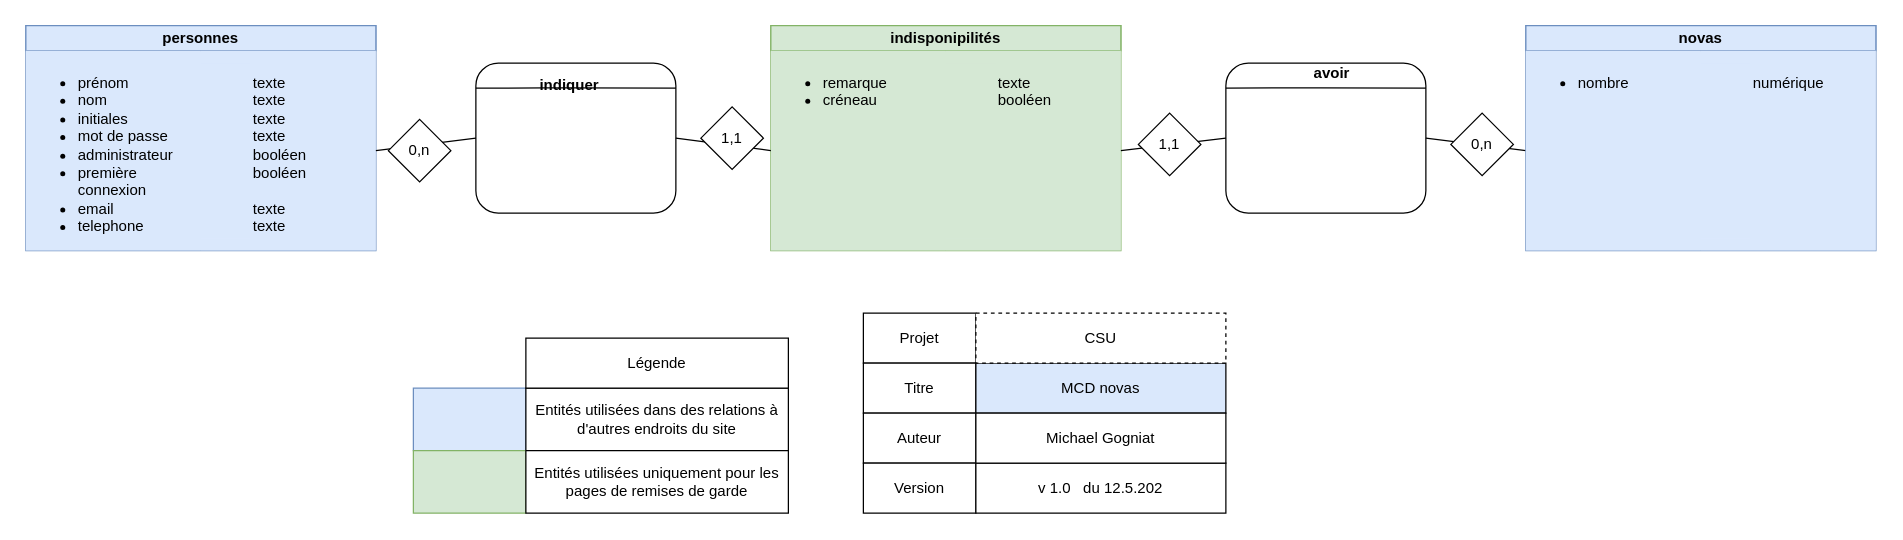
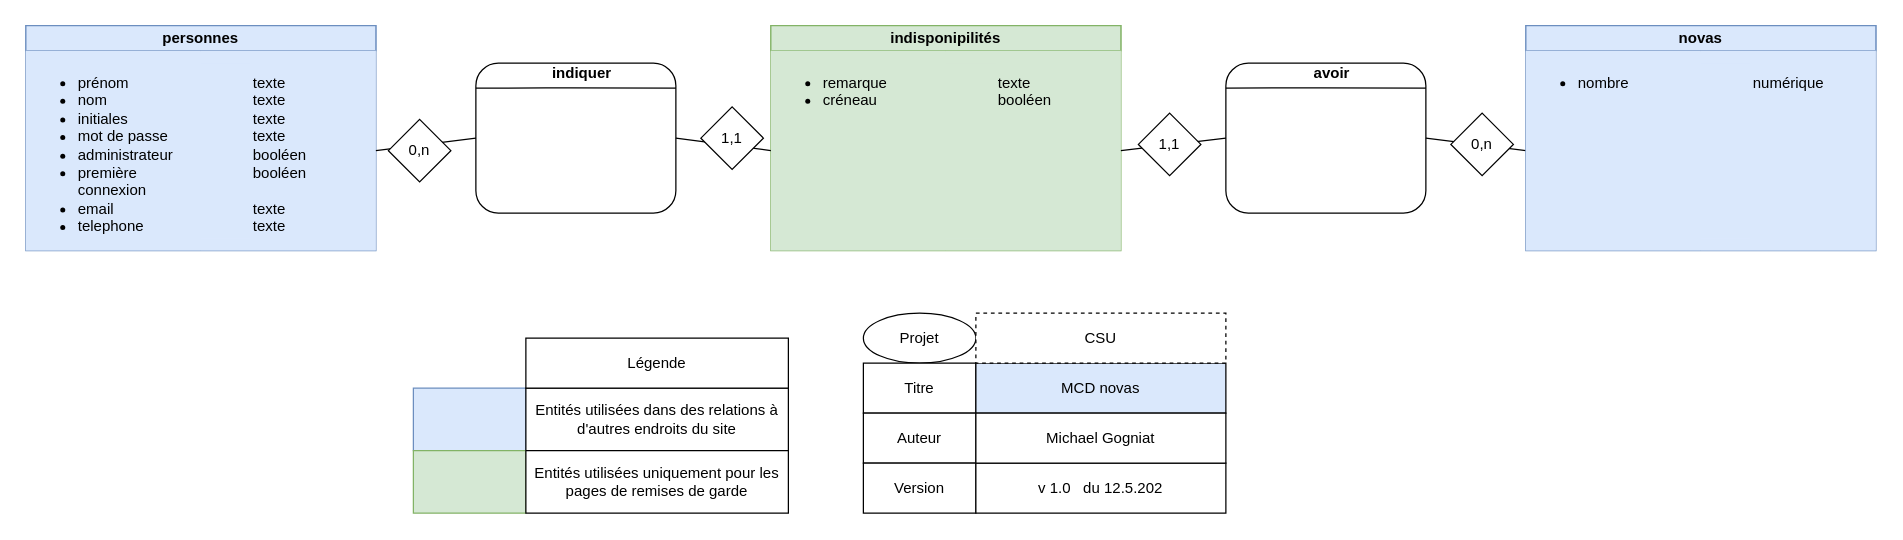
node "indiquer": moved (569, 86) -> (582, 73)
node "Projet": shape rectangle -> ellipse
